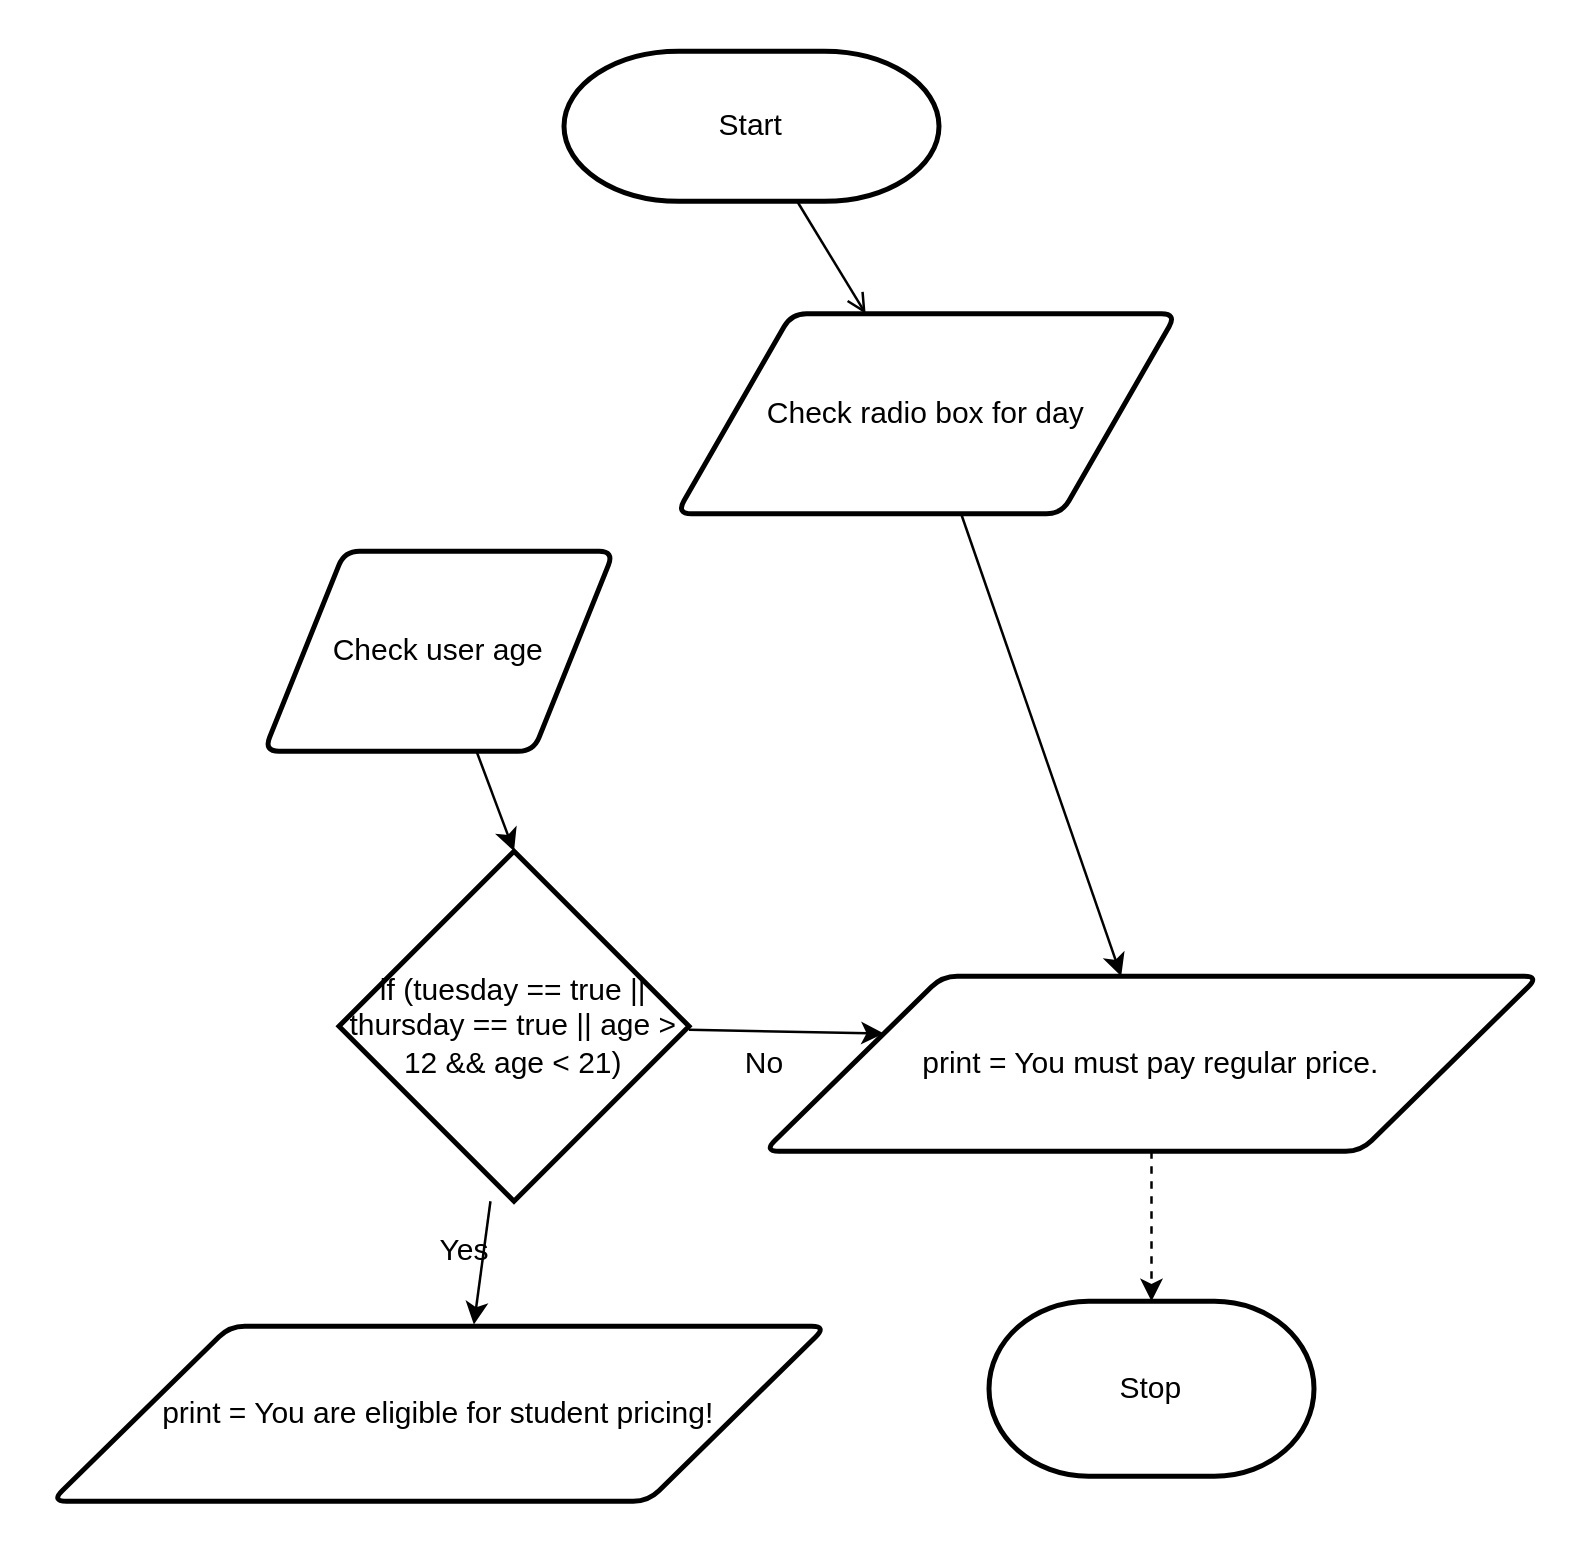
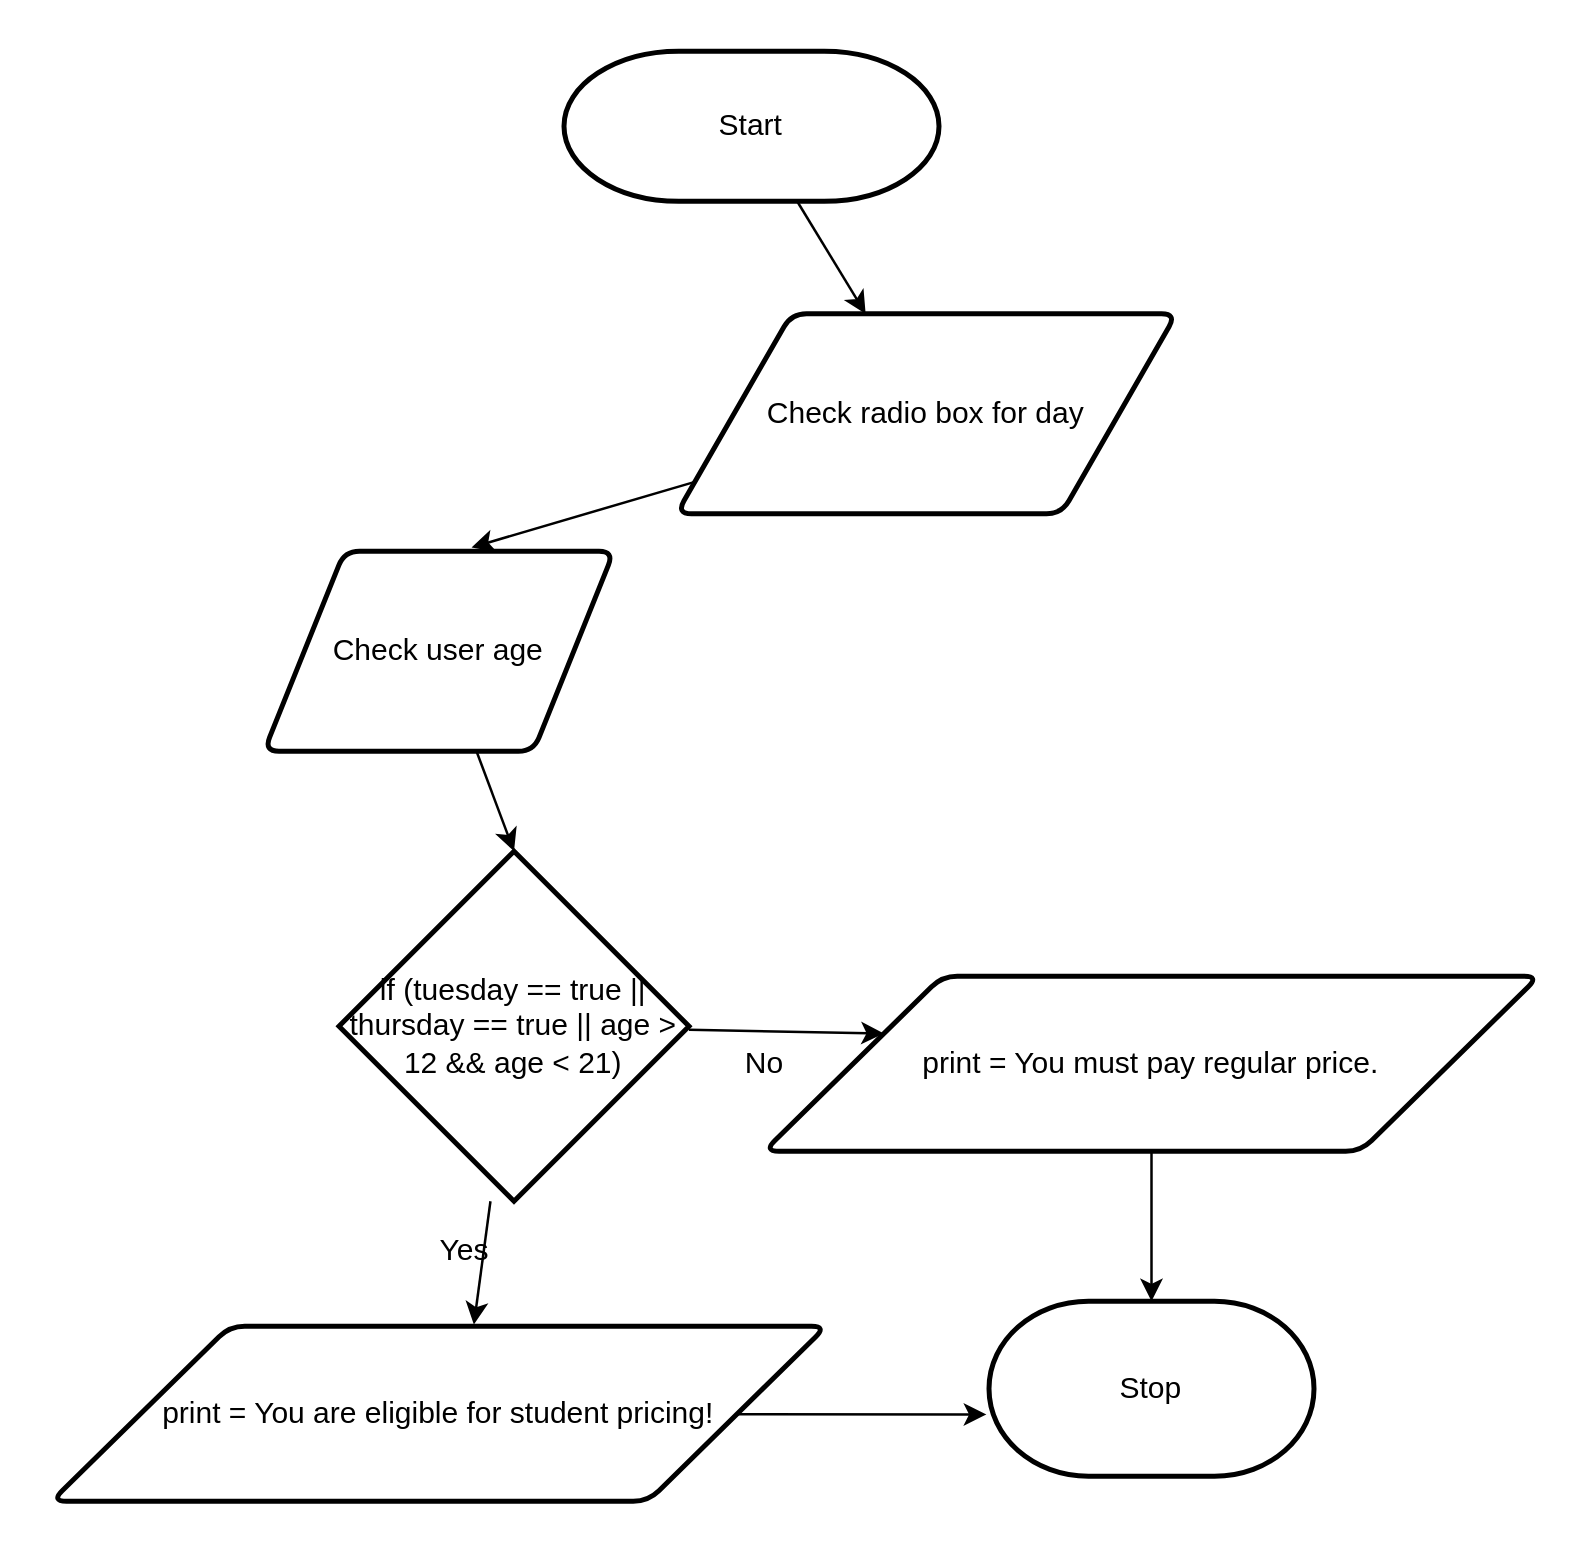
edge "Start" -> "Check radio box for day": arrowhead open -> classic
edge "Check radio box for day" -> "print = You must pay regular price.": now "Check radio box for day" -> "Check user age"
edge "print = You must pay regular price." -> "Stop": style dashed -> solid
edge "print = You are eligible for student pricing!" -> "Stop": added
